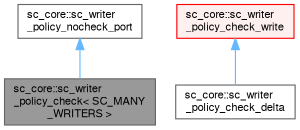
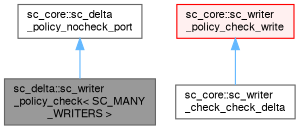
node "sc_core::sc_writer _policy_nocheck_port": label "sc_core::sc_writer _policy_nocheck_port" -> "sc_core::sc_delta _policy_nocheck_port"
node "sc_core::sc_writer _policy_check< SC_MANY _WRITERS >": label "sc_core::sc_writer _policy_check< SC_MANY _WRITERS >" -> "sc_delta::sc_writer _policy_check< SC_MANY _WRITERS >"
node "sc_core::sc_writer _policy_check_delta": label "sc_core::sc_writer _policy_check_delta" -> "sc_core::sc_writer _check_check_delta"
